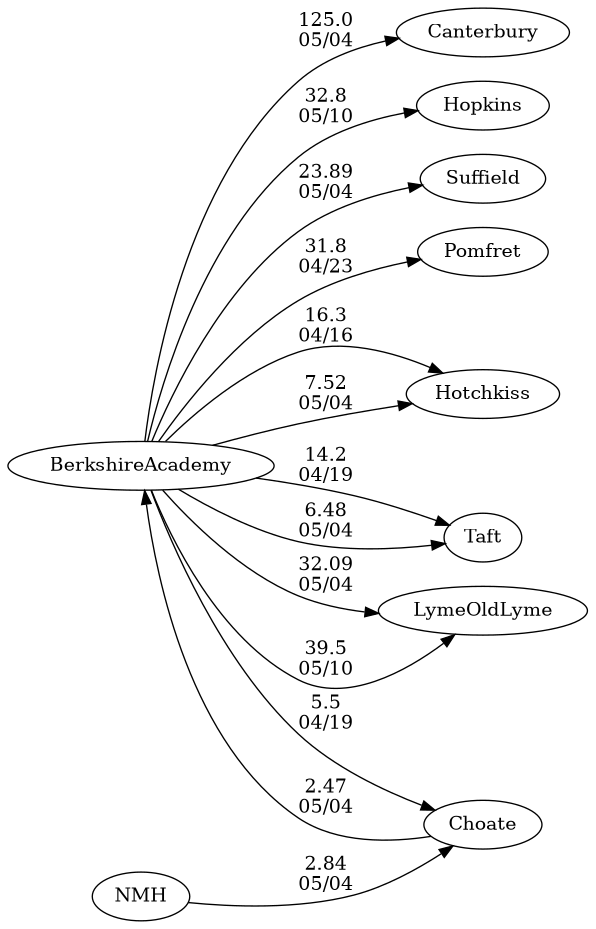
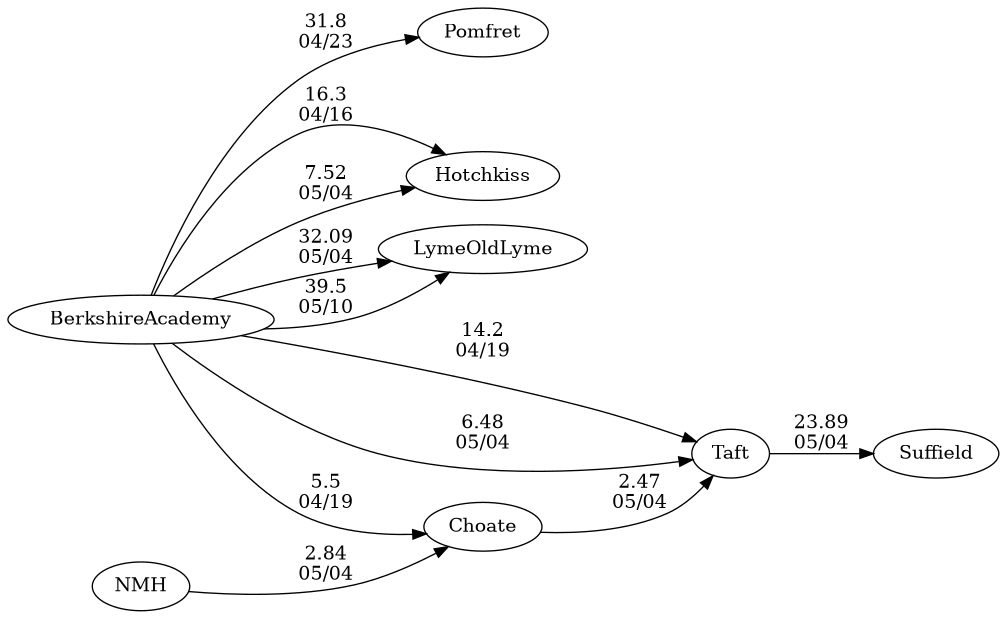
node "Canterbury": removed
node "Hopkins": removed
edge "BerkshireAcademy" -> "Suffield": now "Taft" -> "Suffield"
edge "Choate" -> "BerkshireAcademy": now "Choate" -> "Taft"
